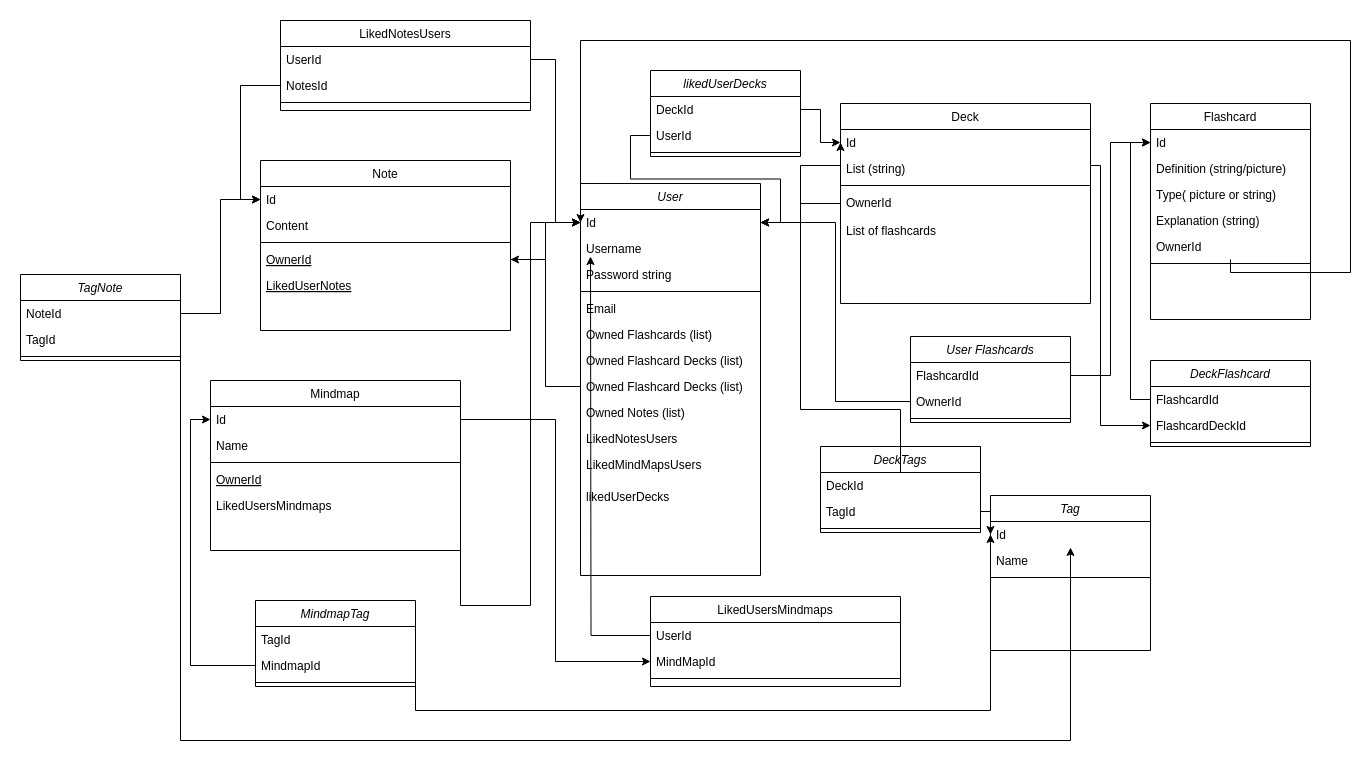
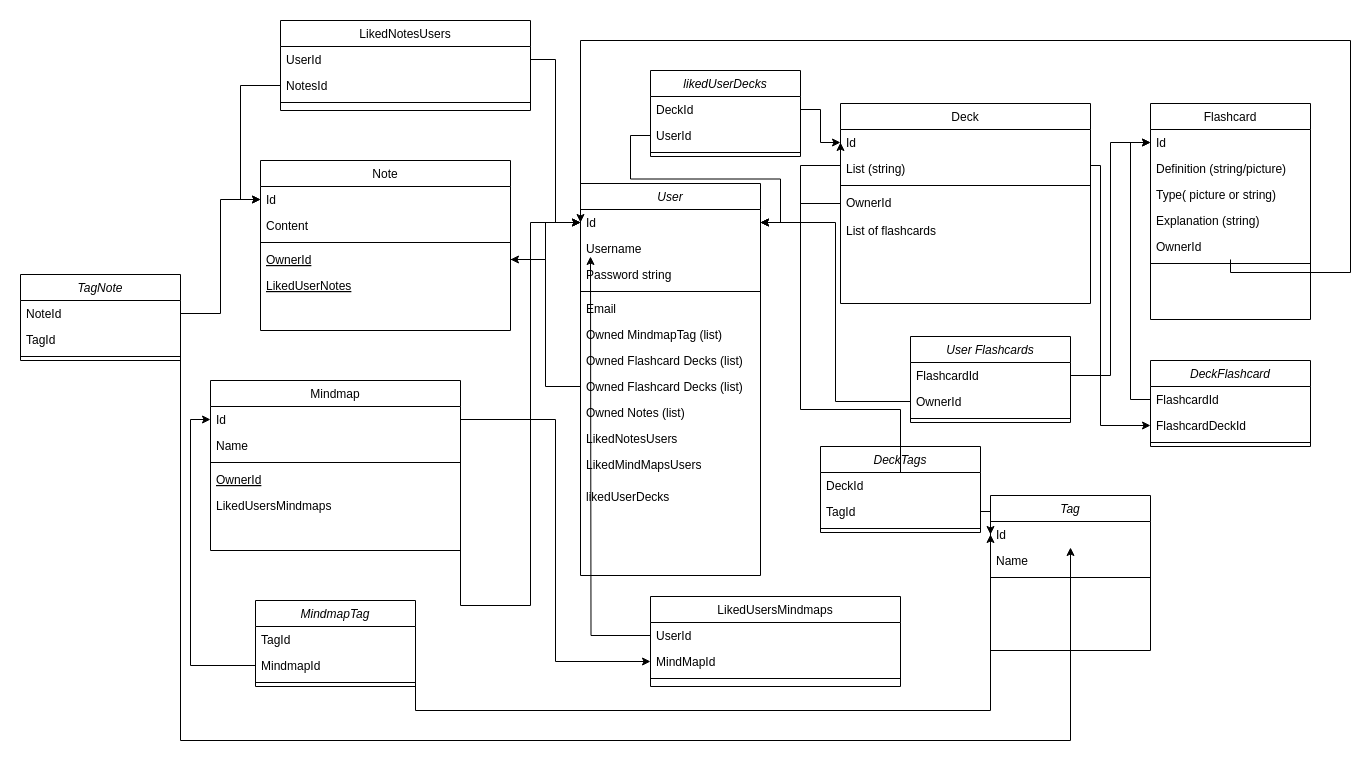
node "Owned Flashcards (list)": label "Owned Flashcards (list)" -> "Owned MindmapTag (list)"
